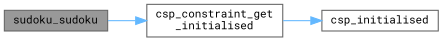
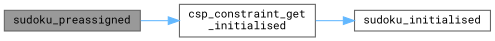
node "sudoku_sudoku": label "sudoku_sudoku" -> "sudoku_preassigned"
node "csp_initialised": label "csp_initialised" -> "sudoku_initialised"
